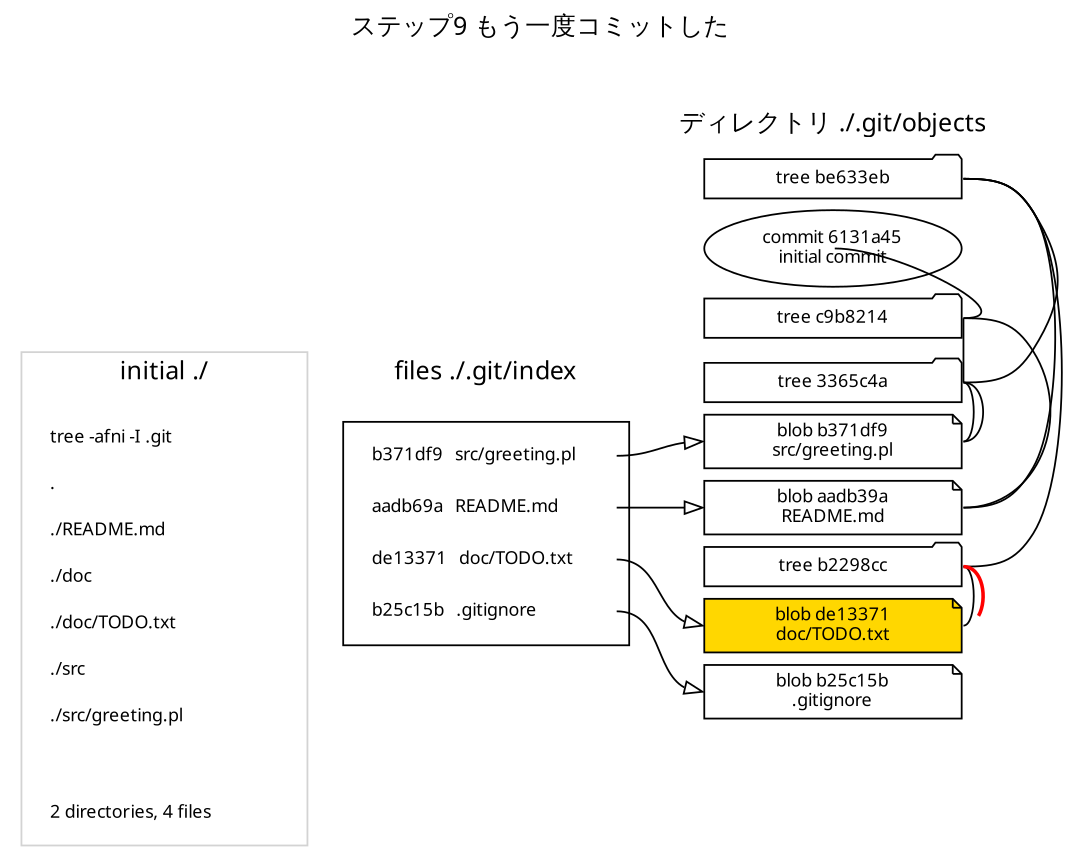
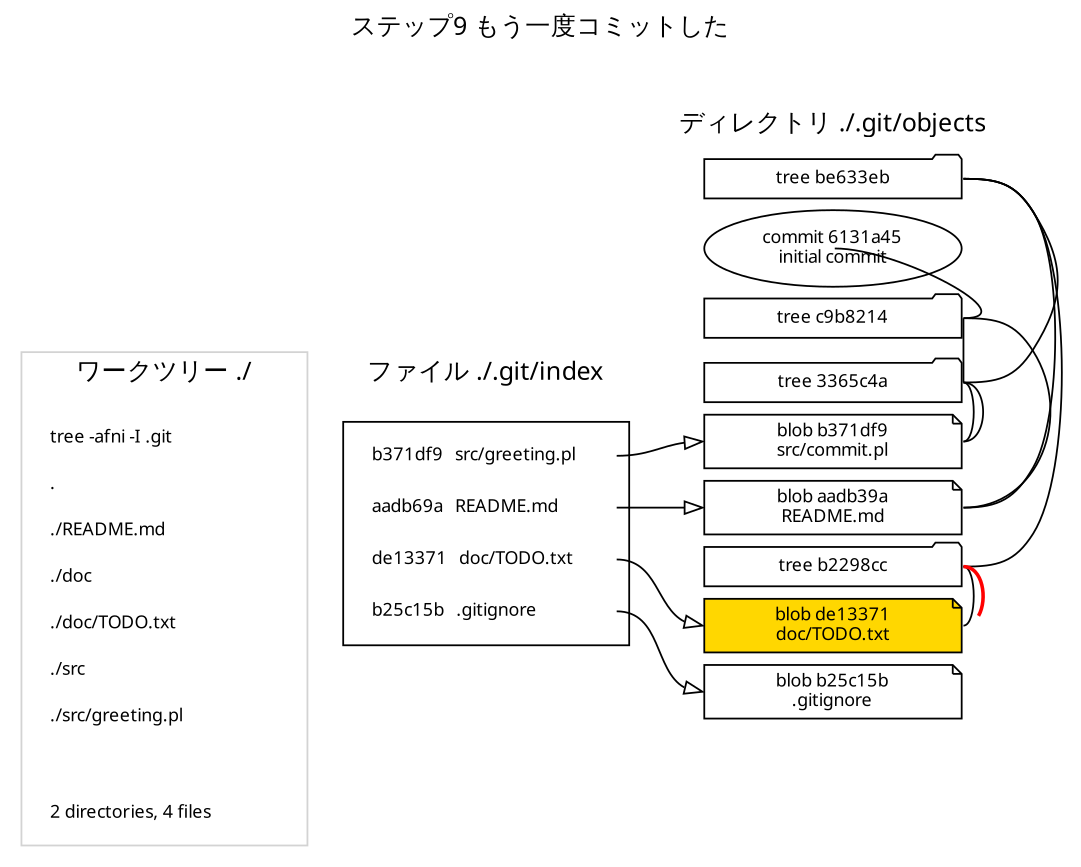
cluster "initial ./": label "initial ./" -> "ワークツリー ./"
cluster "files ./.git/index": label "files ./.git/index" -> "ファイル ./.git/index"
node "blob b371df9 src/greeting.pl": label "blob b371df9 src/greeting.pl" -> "blob b371df9 src/commit.pl"
